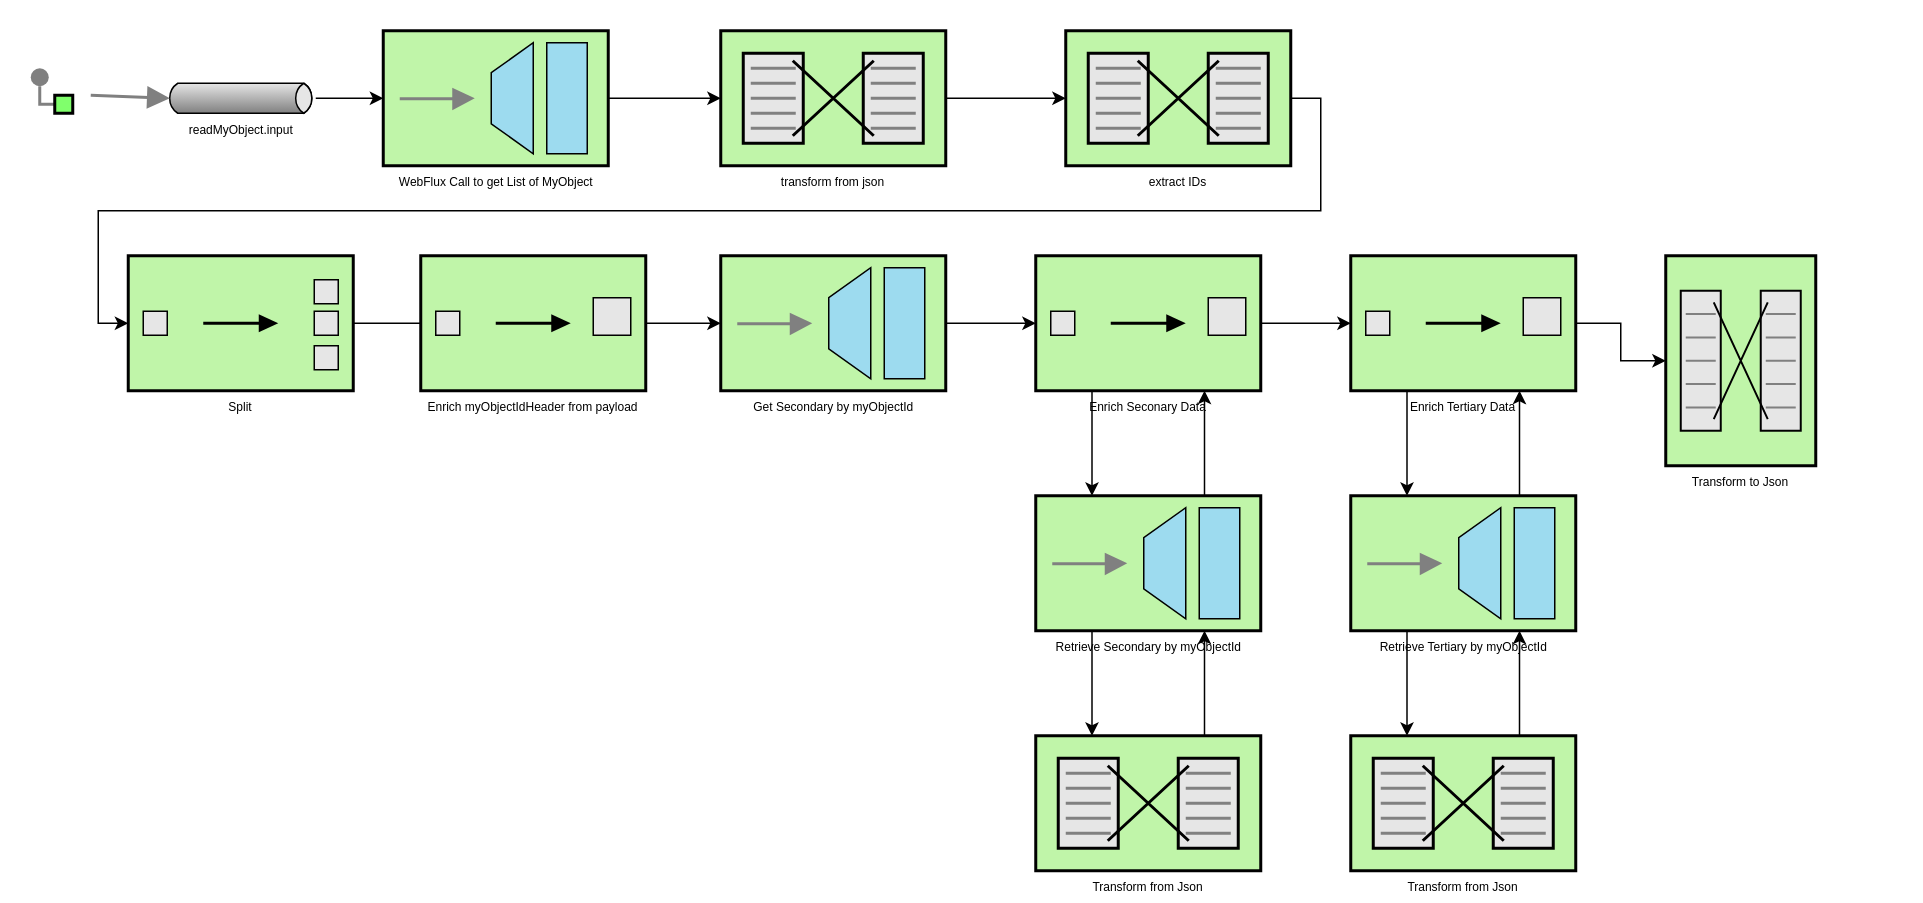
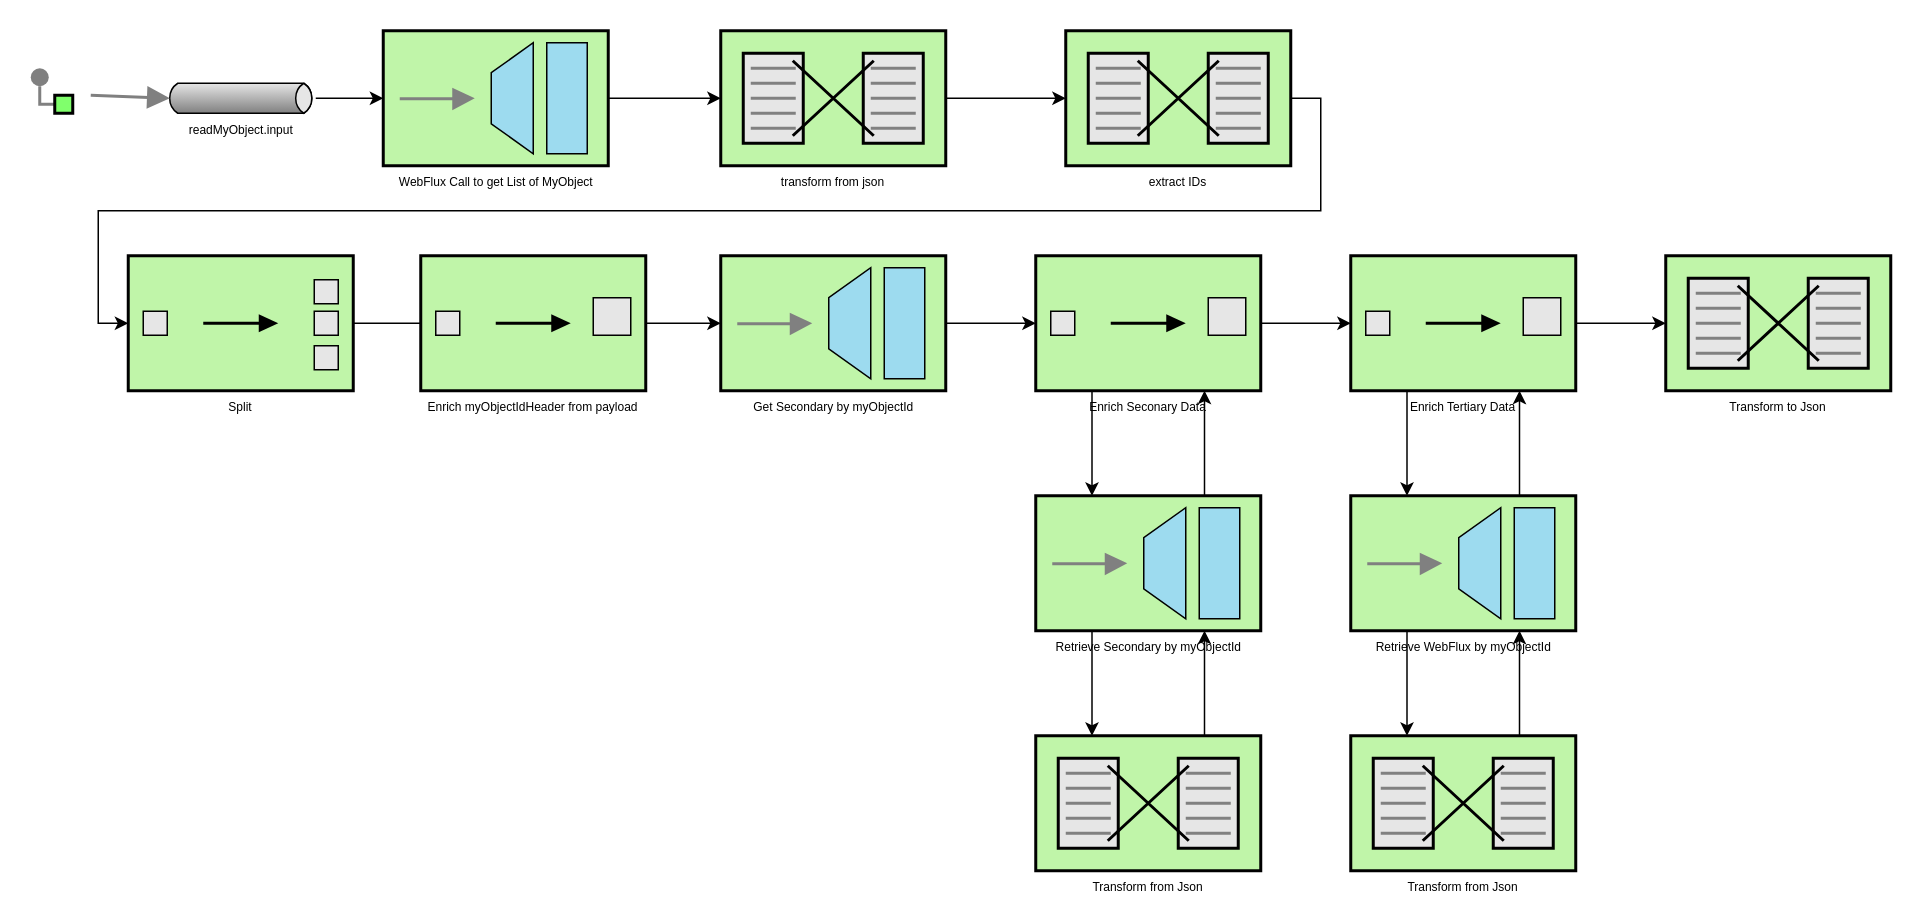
node "Transform to Json": size 150x210 -> 225x135
node "Retrieve Tertiary by myObjectId": label "Retrieve Tertiary by myObjectId" -> "Retrieve WebFlux by myObjectId"
